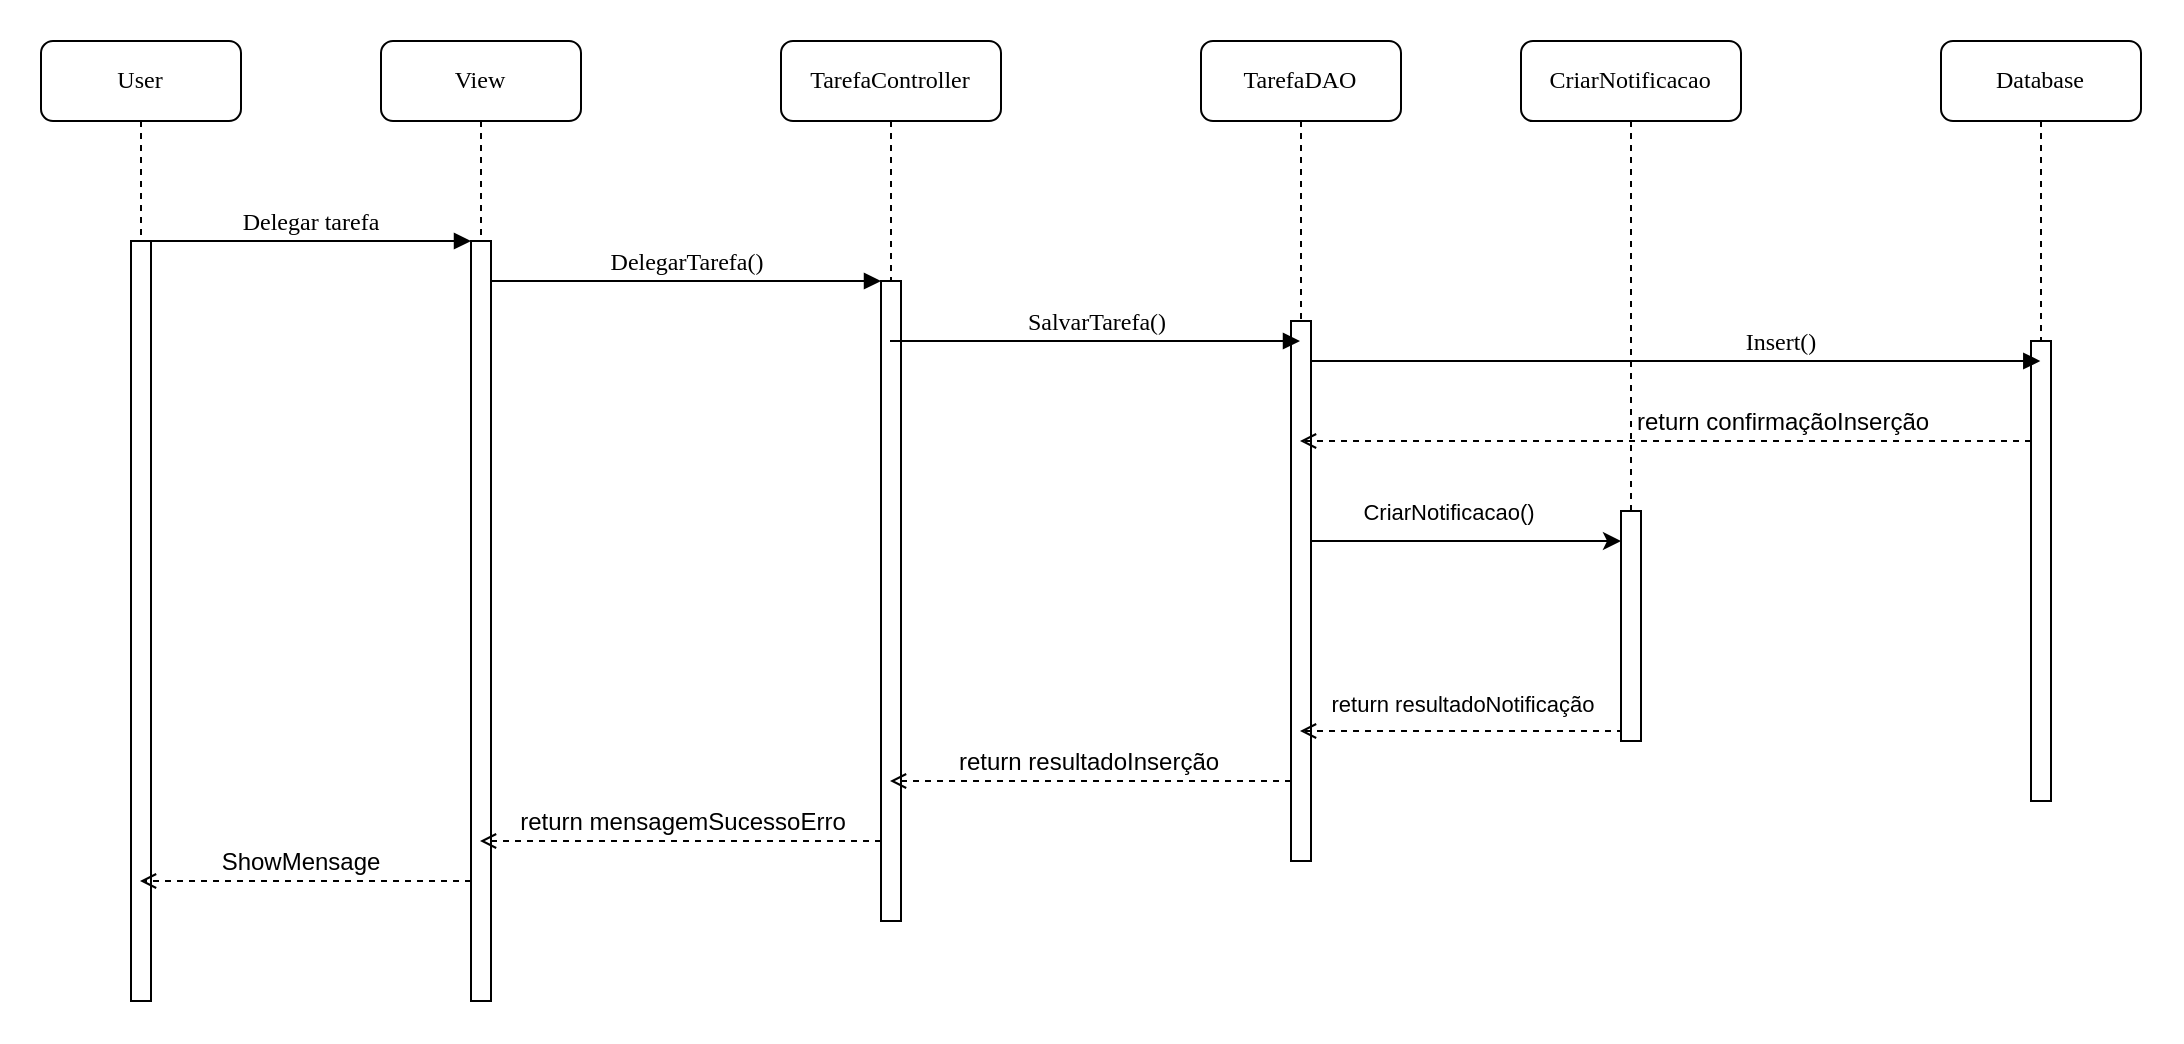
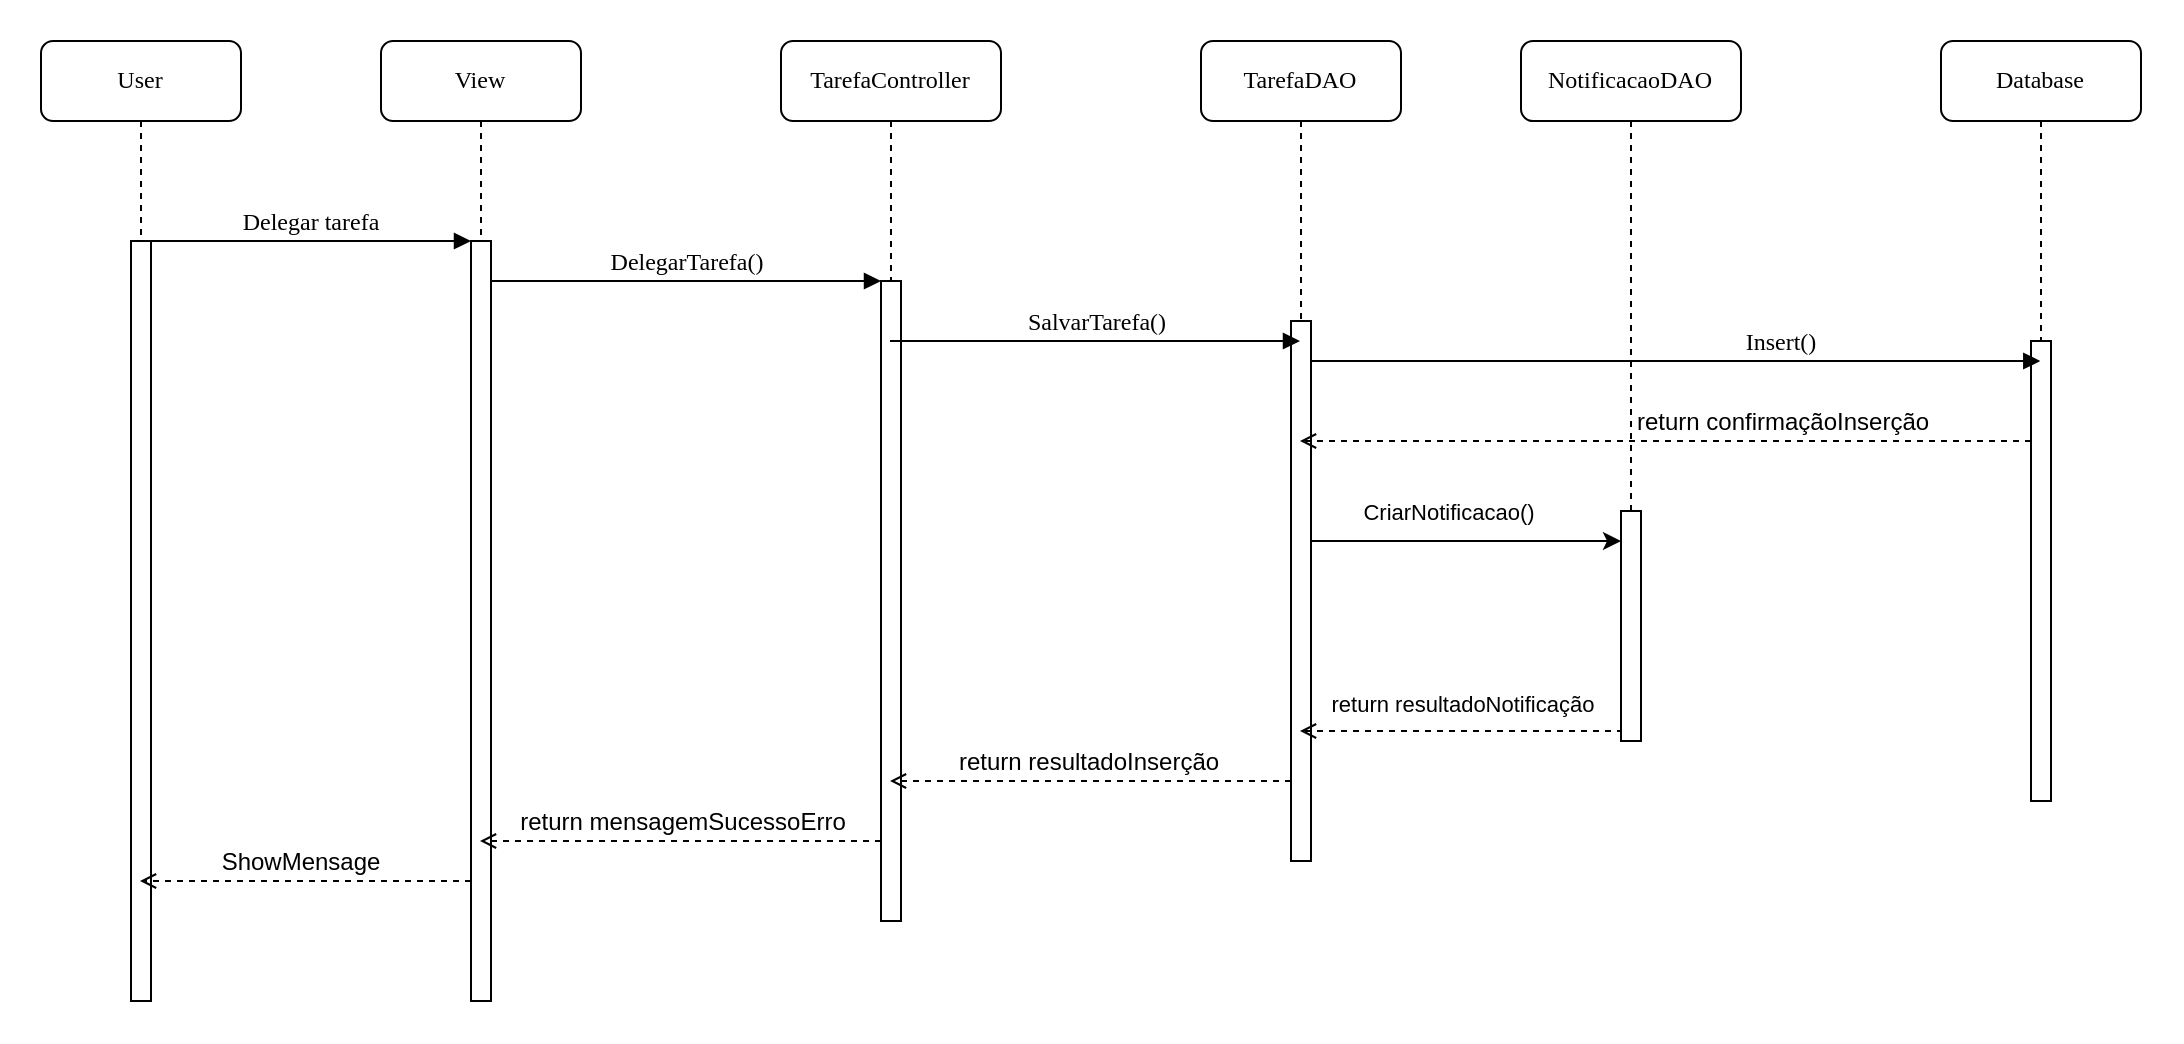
node "CriarNotificacao": label "CriarNotificacao" -> "NotificacaoDAO"
